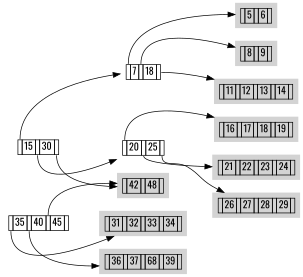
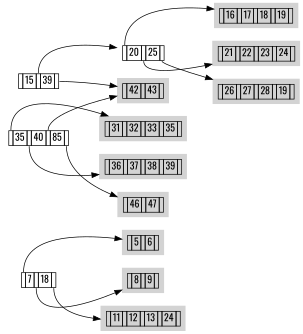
node "11": text "14" -> "24"
edge "15" -> "7": removed
node "15": text "30" -> "39"
node "42": text "48" -> "43"
node "46": added
node "26": text "29" -> "19"
node "35": text "45" -> "85"
node "31": text "34" -> "35"
node "36": text "68" -> "38"
